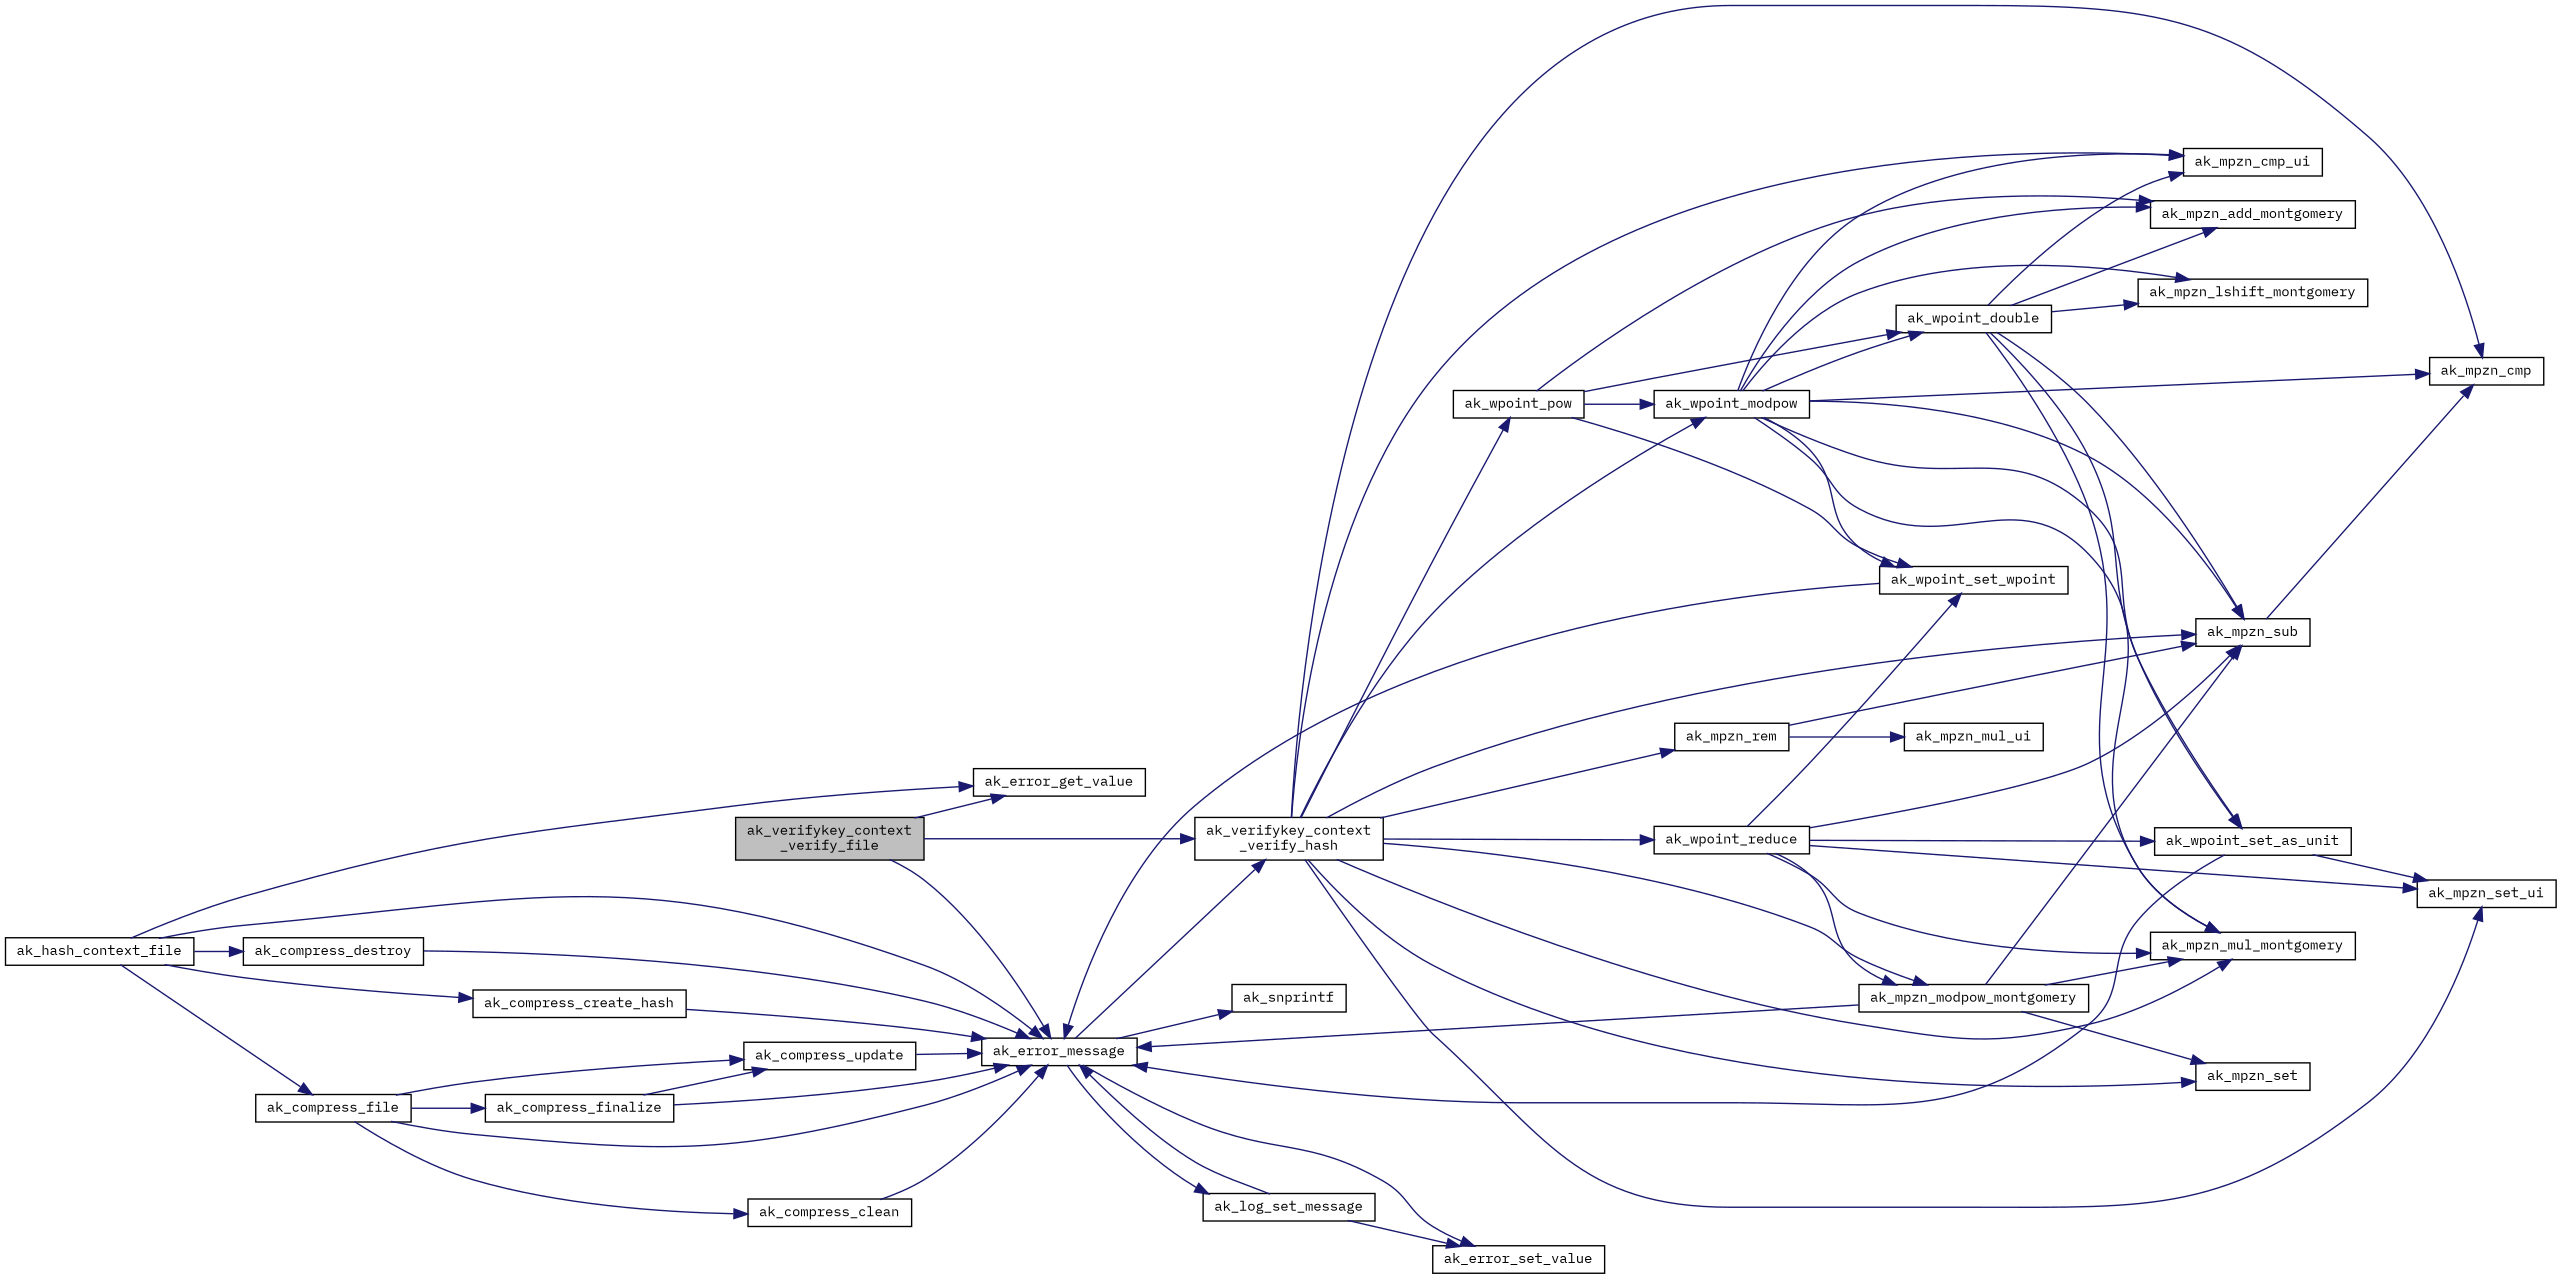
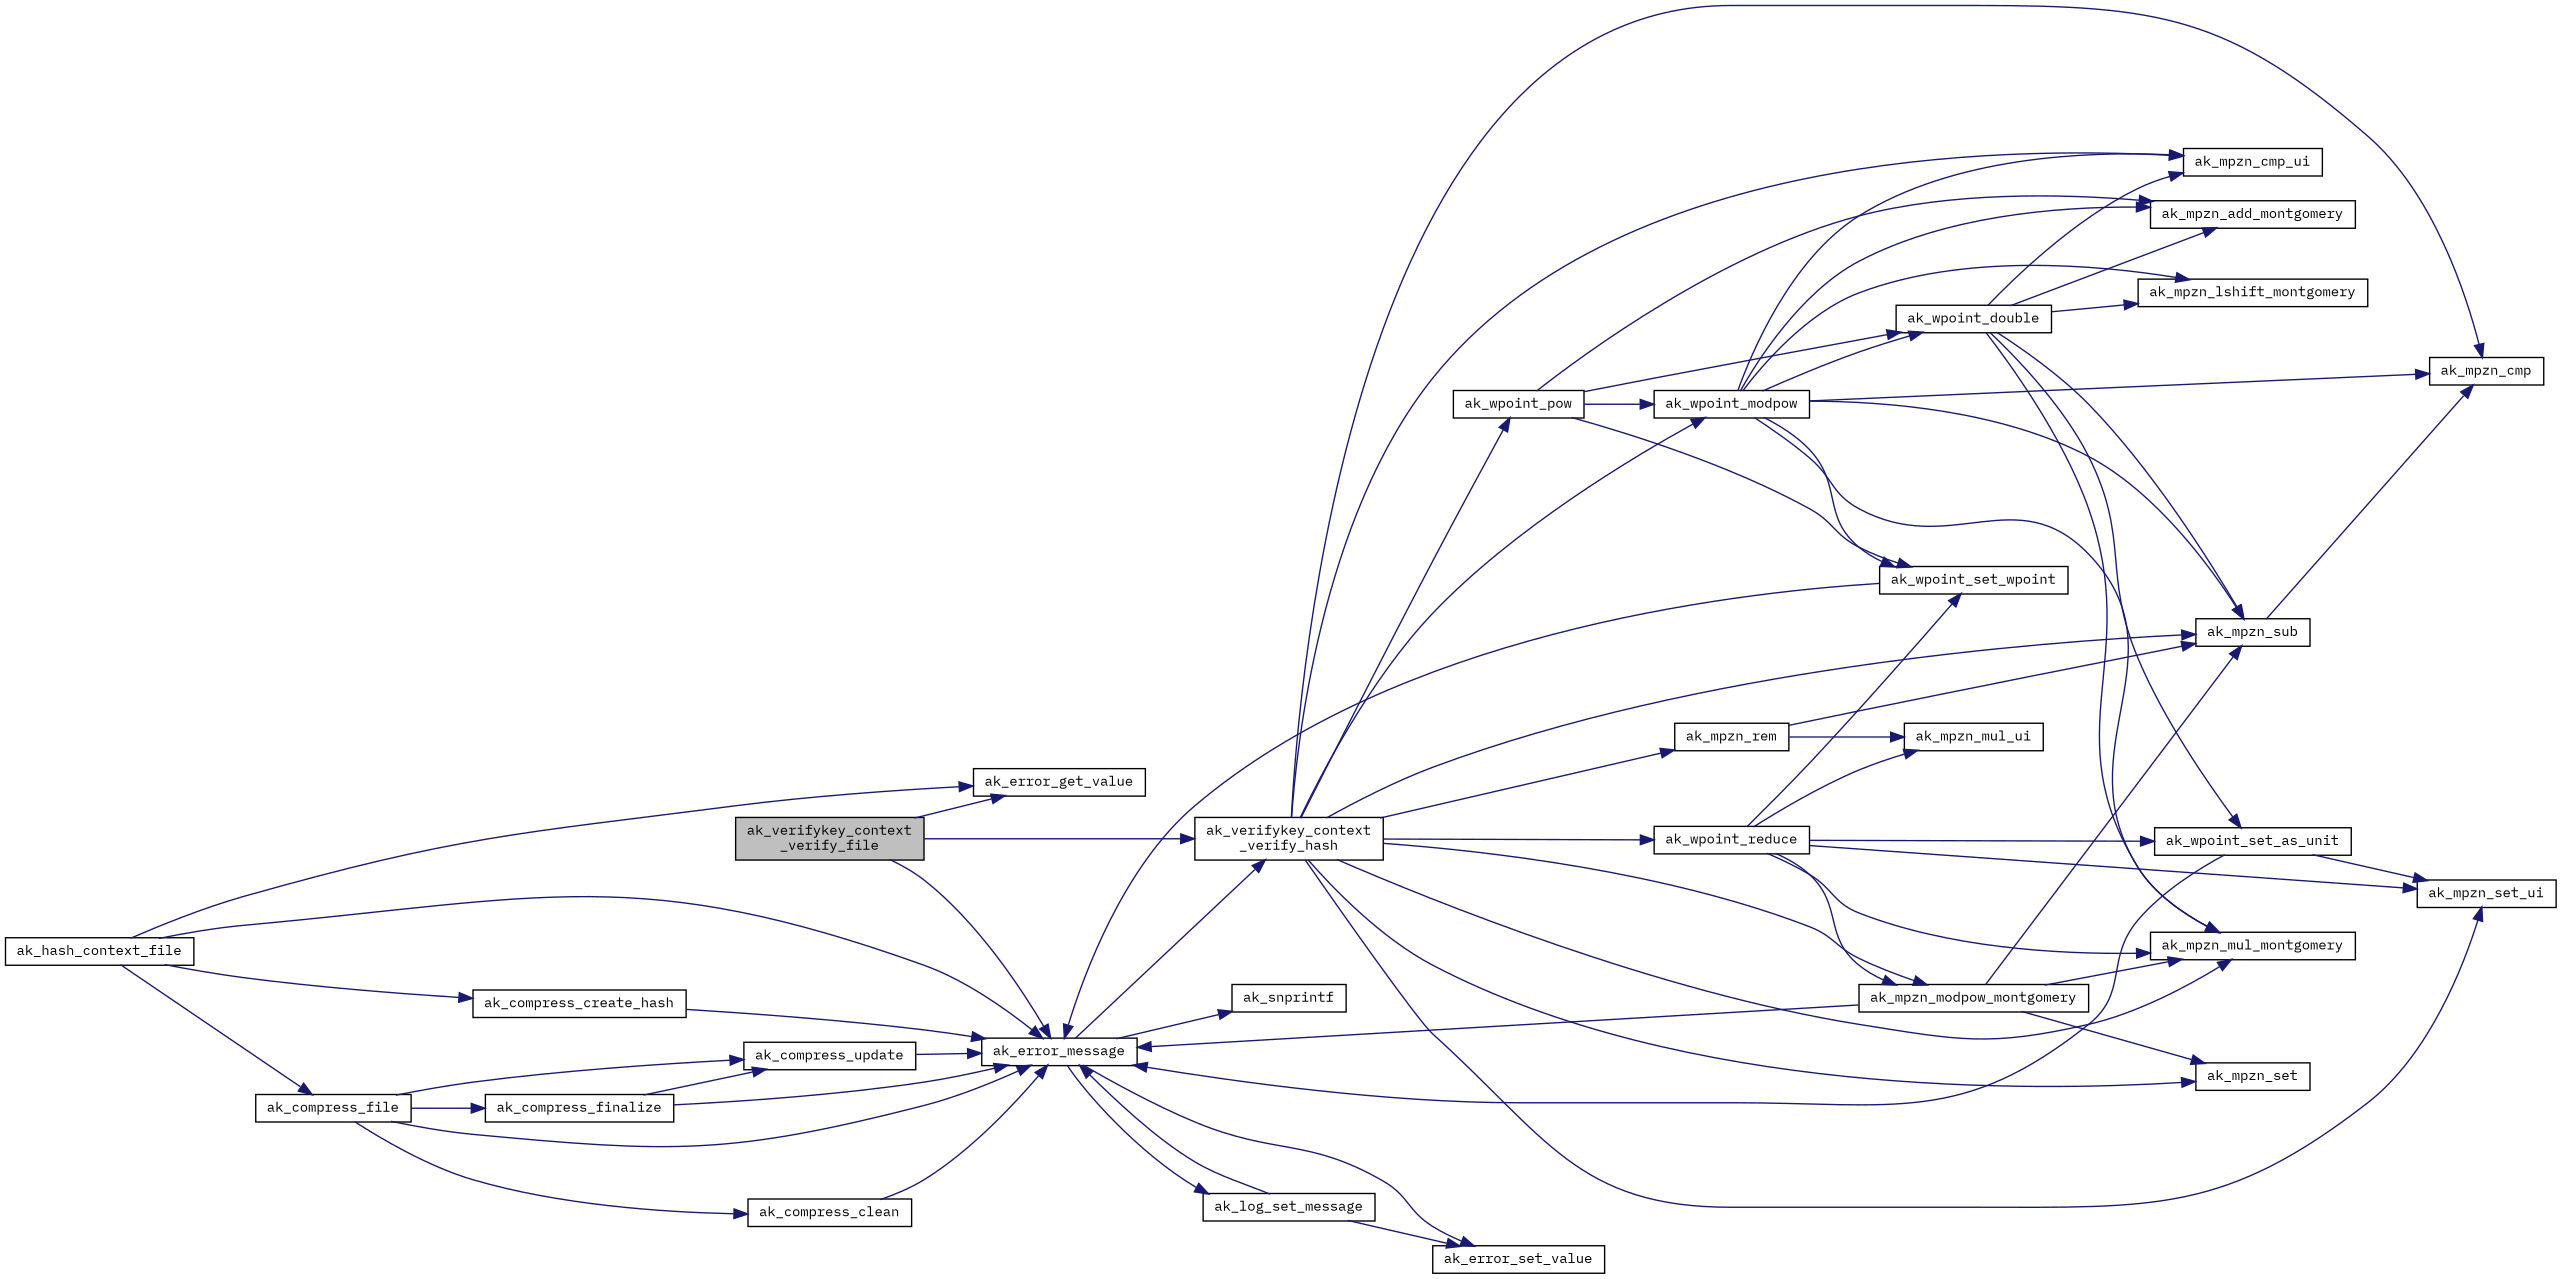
edge "ak_wpoint_modpow" -> "ak_wpoint_set_as_unit": removed
edge "ak_wpoint_reduce" -> "ak_mpzn_sub": now "ak_wpoint_reduce" -> "ak_mpzn_mul_ui"
node "ak_compress_destroy": removed
